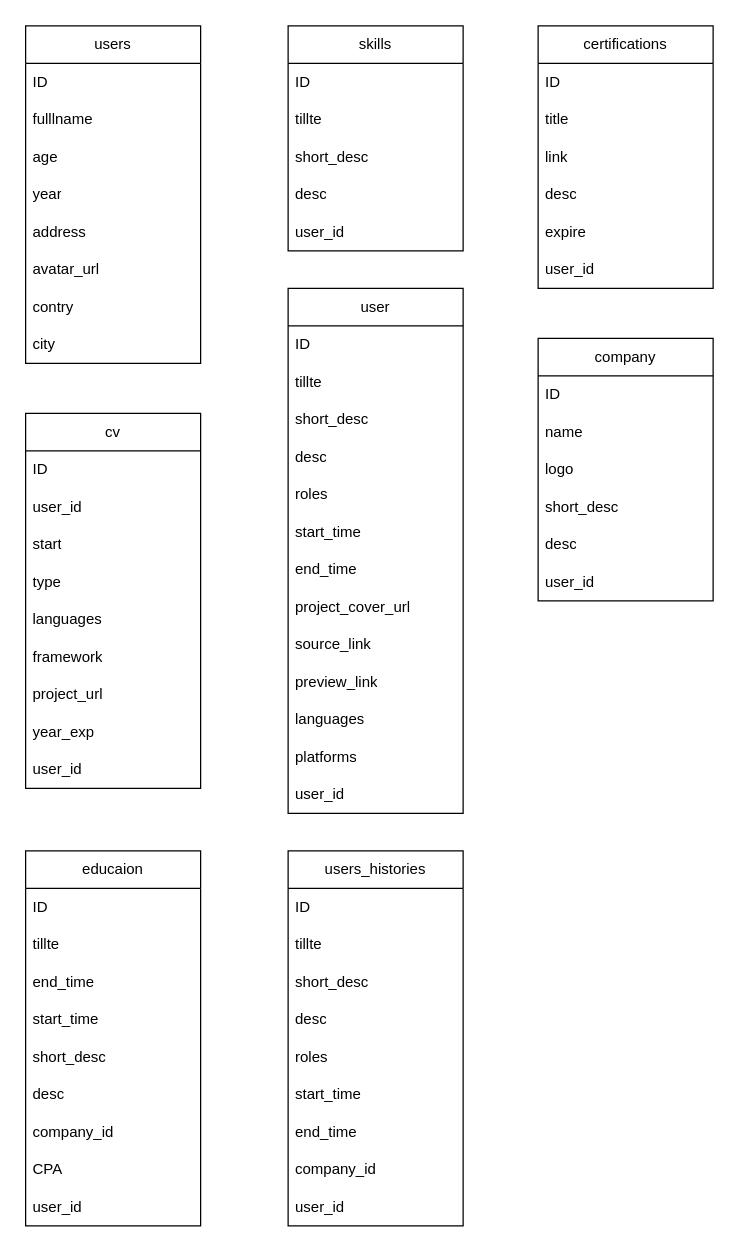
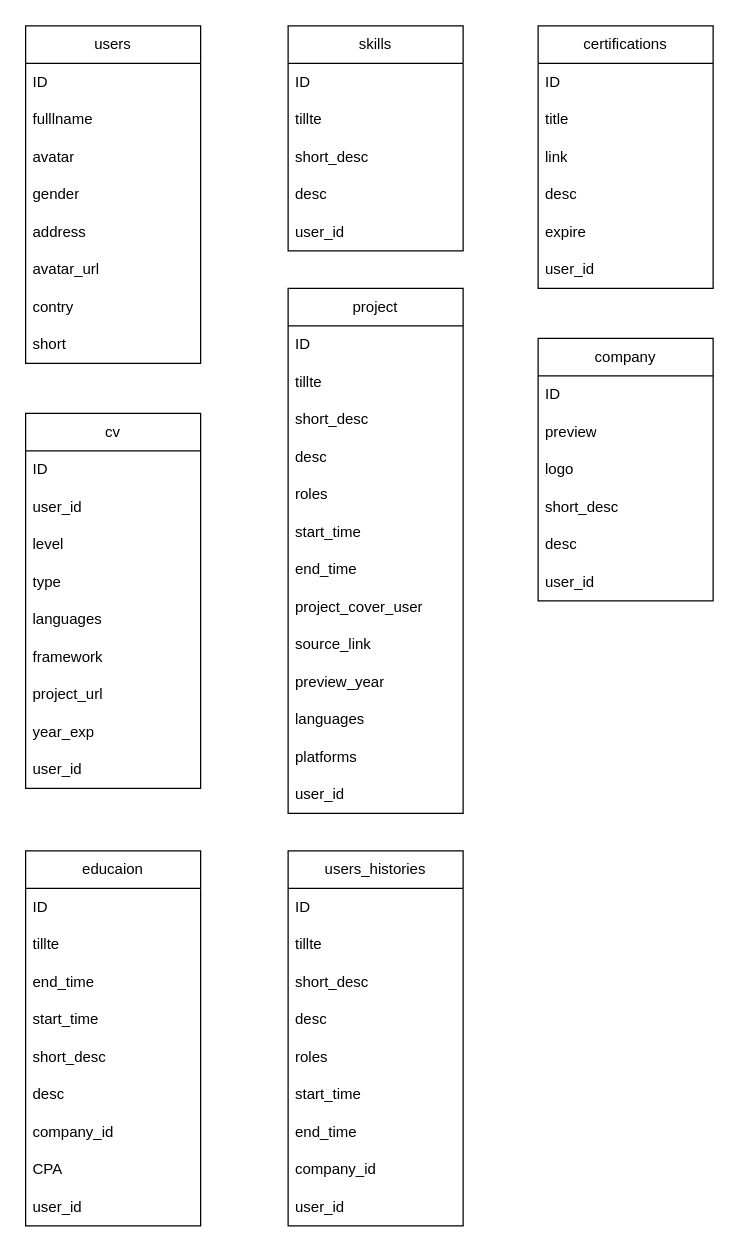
node "age": label "age" -> "avatar"
node "year": label "year" -> "gender"
node "user": label "user" -> "project"
node "city": label "city" -> "short"
node "name": label "name" -> "preview"
node "start": label "start" -> "level"
node "project_cover_url": label "project_cover_url" -> "project_cover_user"
node "preview_link": label "preview_link" -> "preview_year"
